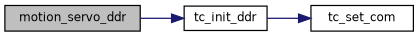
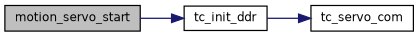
node "motion_servo_ddr": label "motion_servo_ddr" -> "motion_servo_start"
node "tc_set_com": label "tc_set_com" -> "tc_servo_com"
